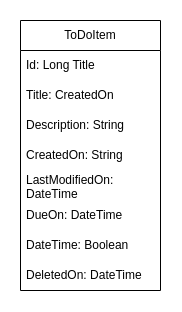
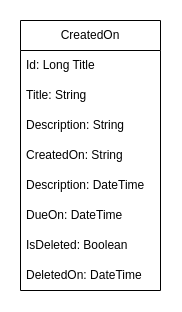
node "ToDoItem": label "ToDoItem" -> "CreatedOn"
node "Title: CreatedOn": label "Title: CreatedOn" -> "Title: String"
node "LastModifiedOn: DateTime": label "LastModifiedOn: DateTime" -> "Description: DateTime"
node "DateTime: Boolean": label "DateTime: Boolean" -> "IsDeleted: Boolean"
